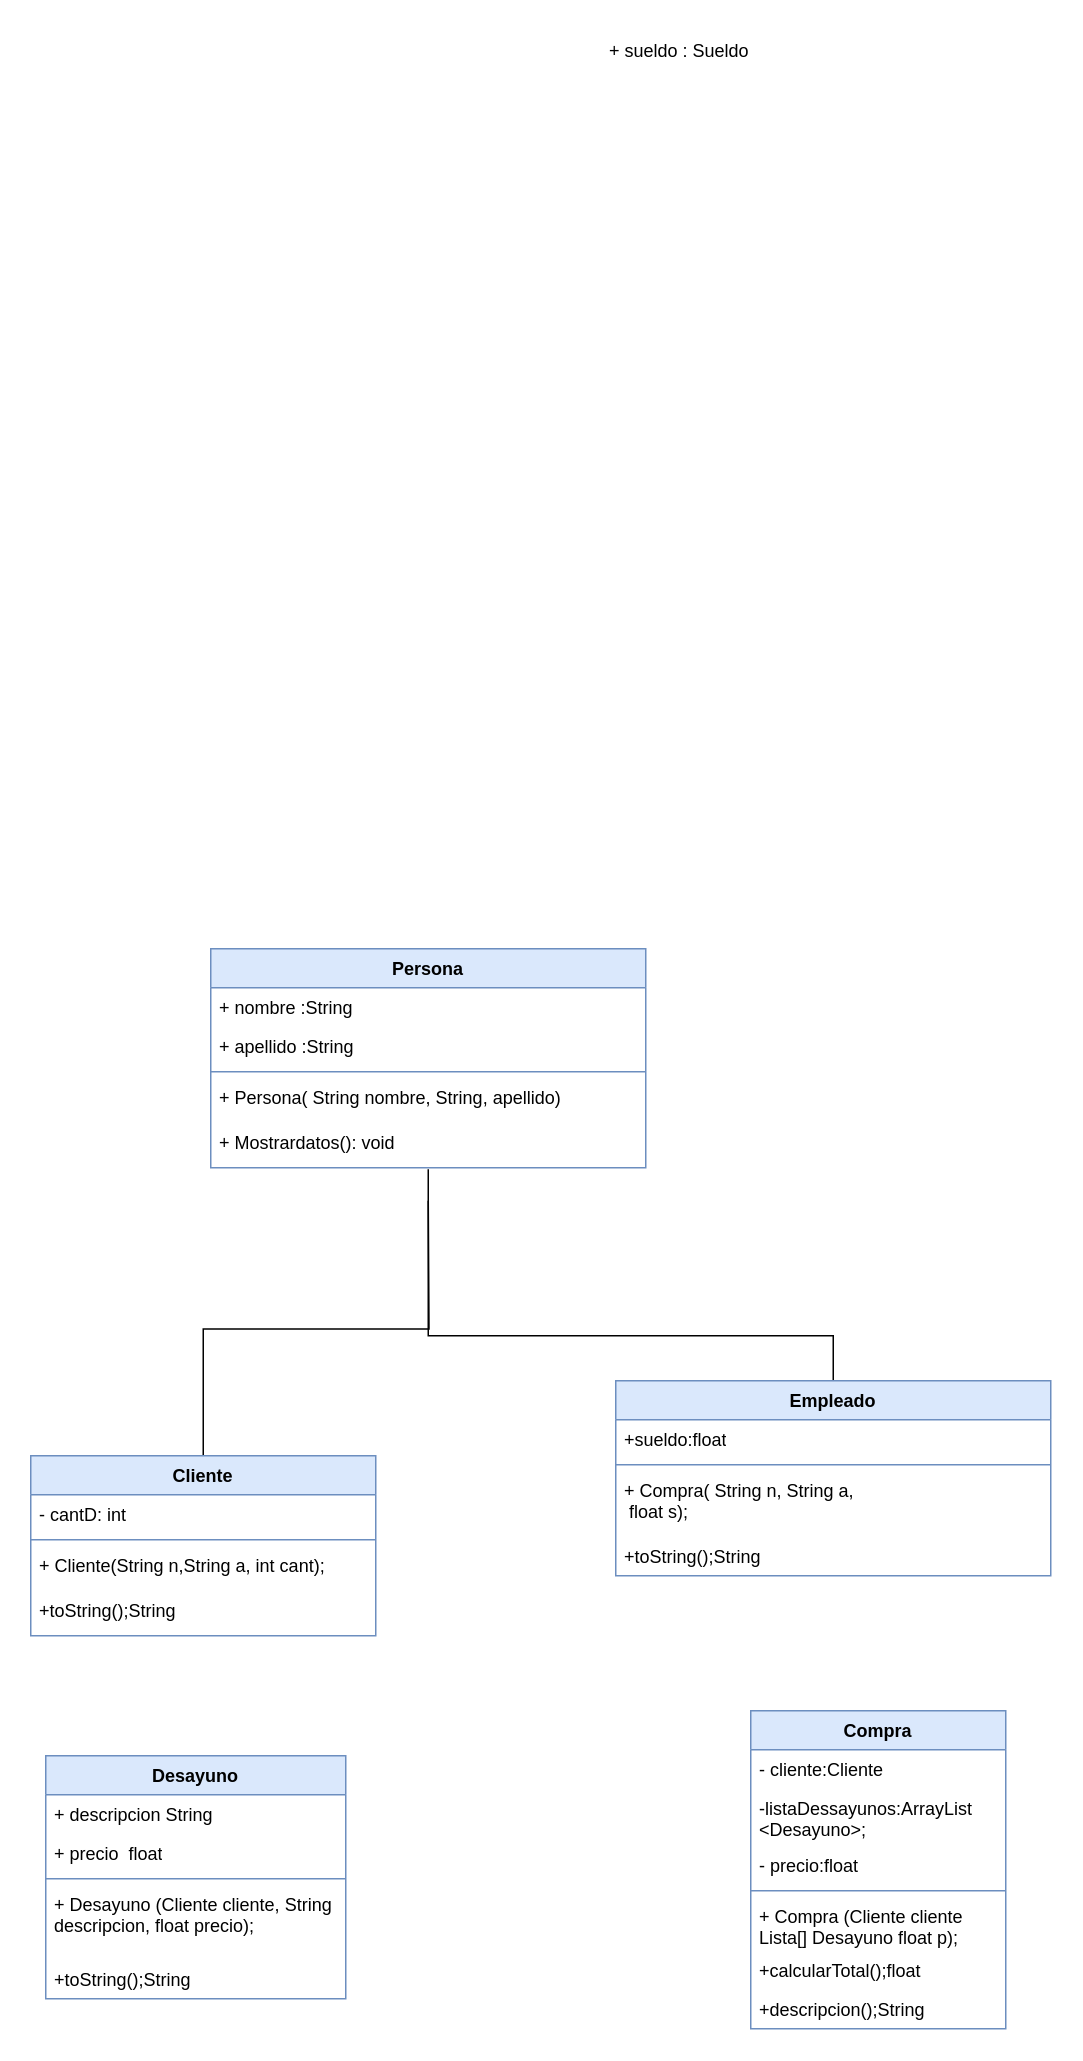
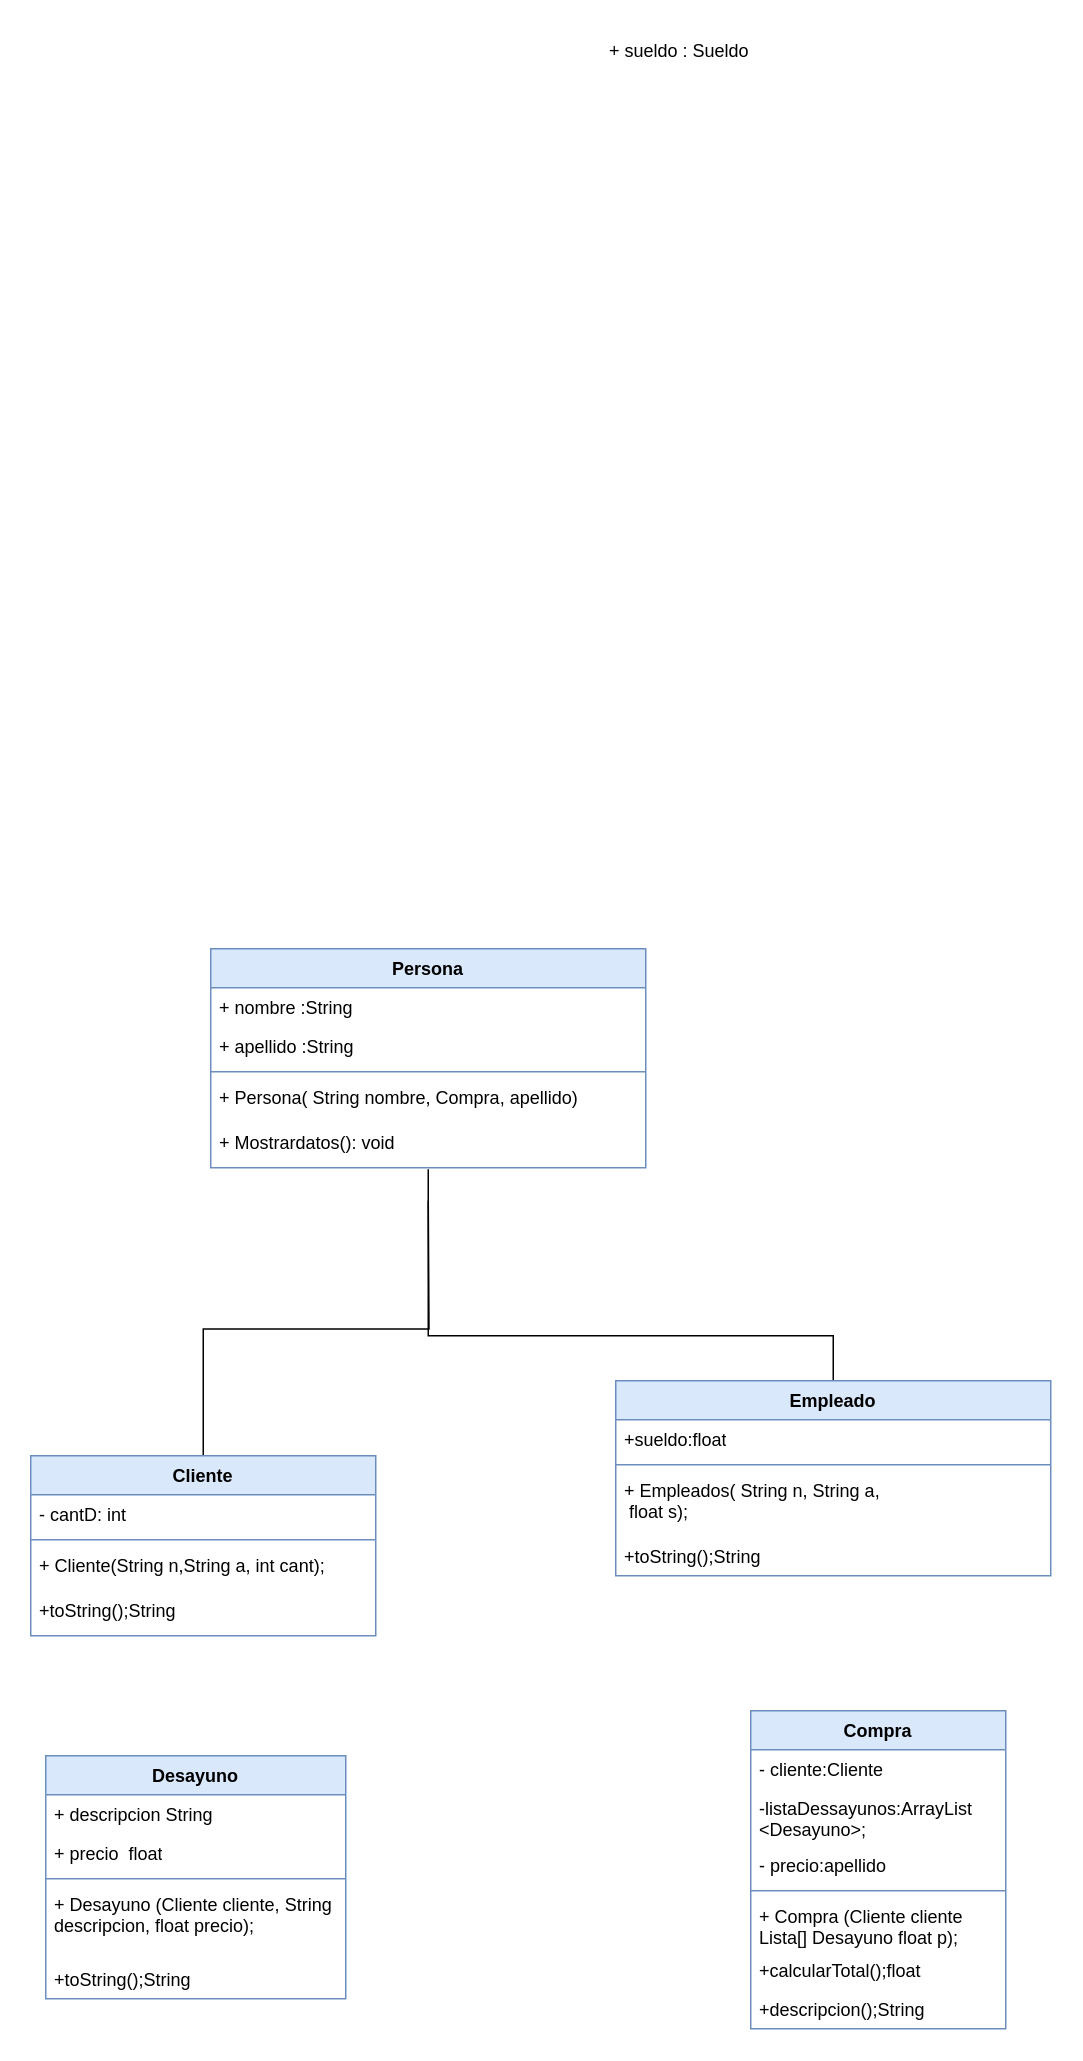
node "+ Persona( String nombre, String, apellido)": label "+ Persona( String nombre, String, apellido)" -> "+ Persona( String nombre, Compra, apellido)"
node "+ Compra( String n, String a, float s);": label "+ Compra( String n, String a, float s);" -> "+ Empleados( String n, String a, float s);"
node "- precio:float": label "- precio:float" -> "- precio:apellido"
